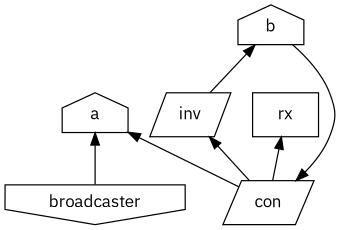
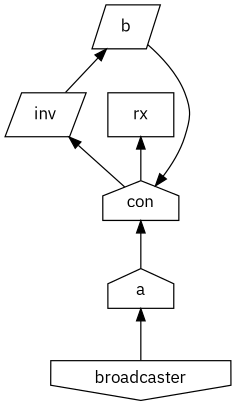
node "b": shape house -> parallelogram
edge "con" -> "a": reversed
node "con": shape parallelogram -> house
